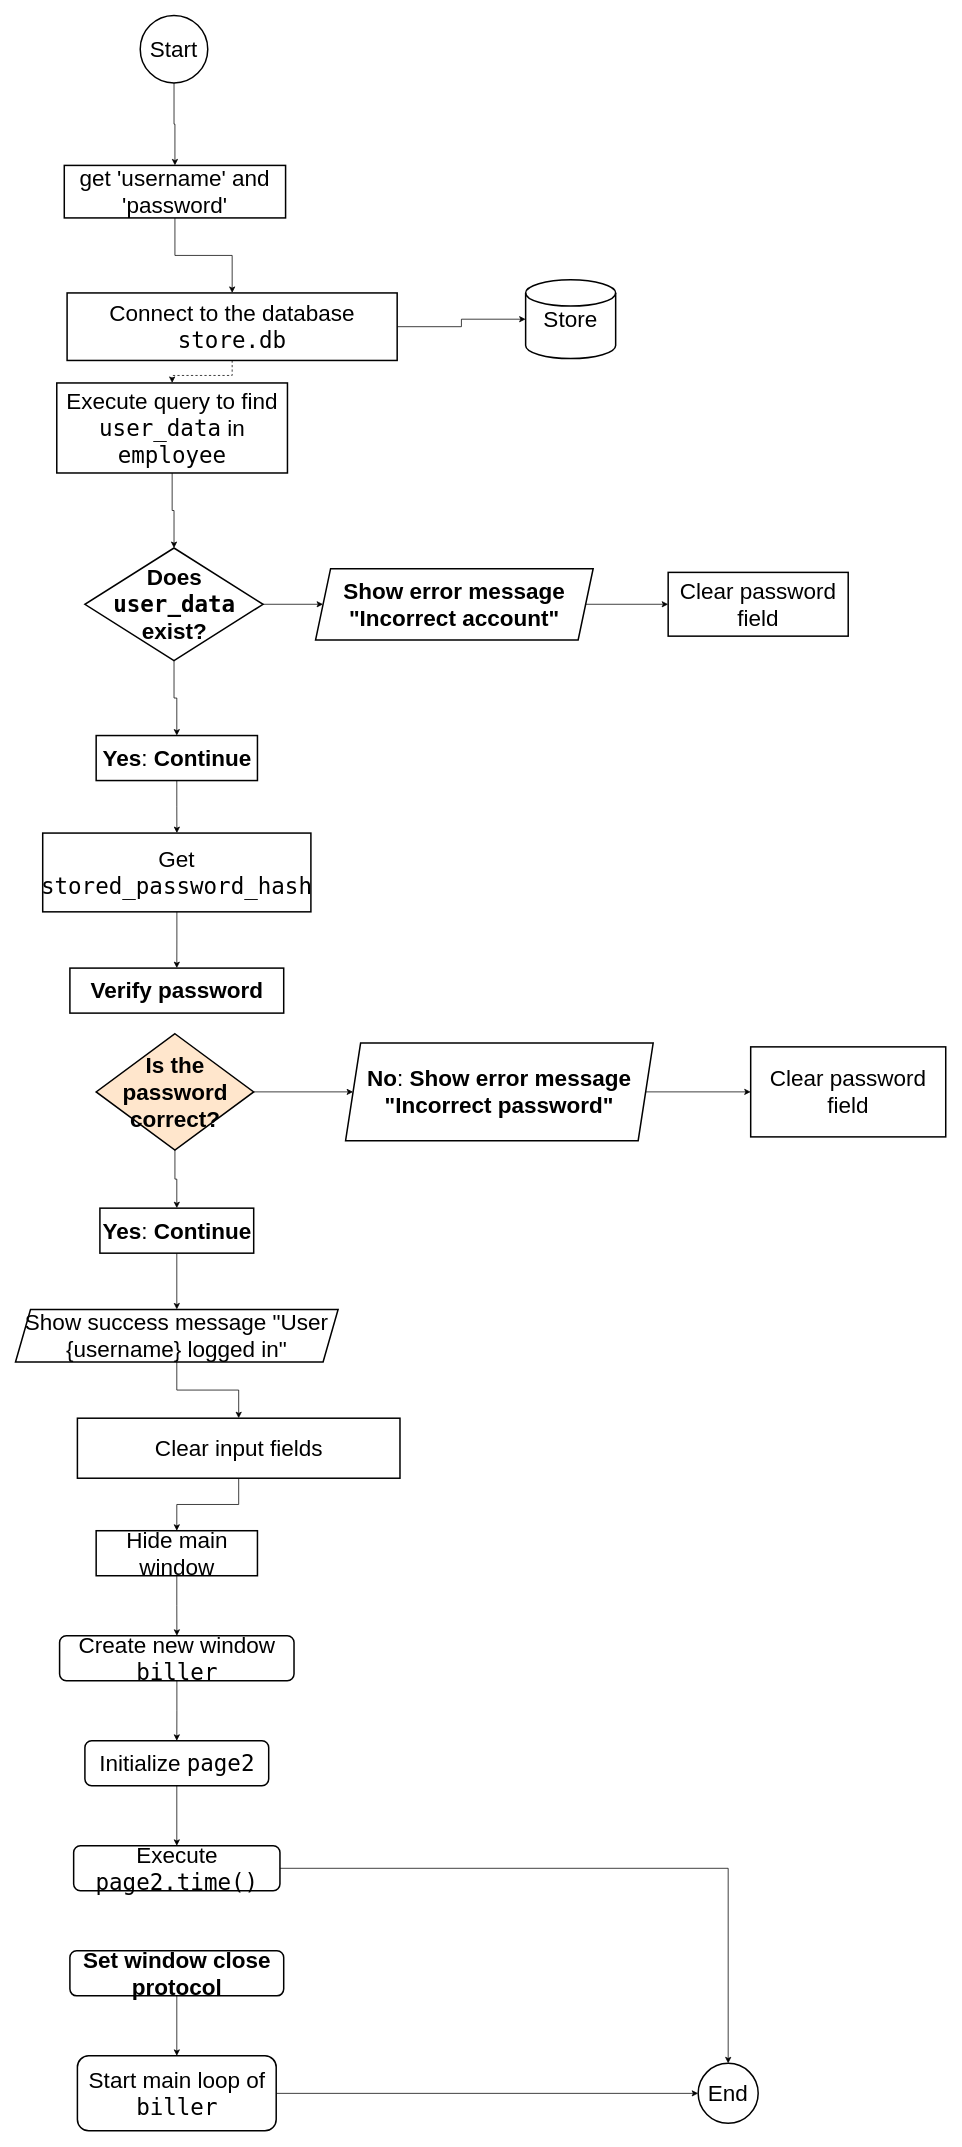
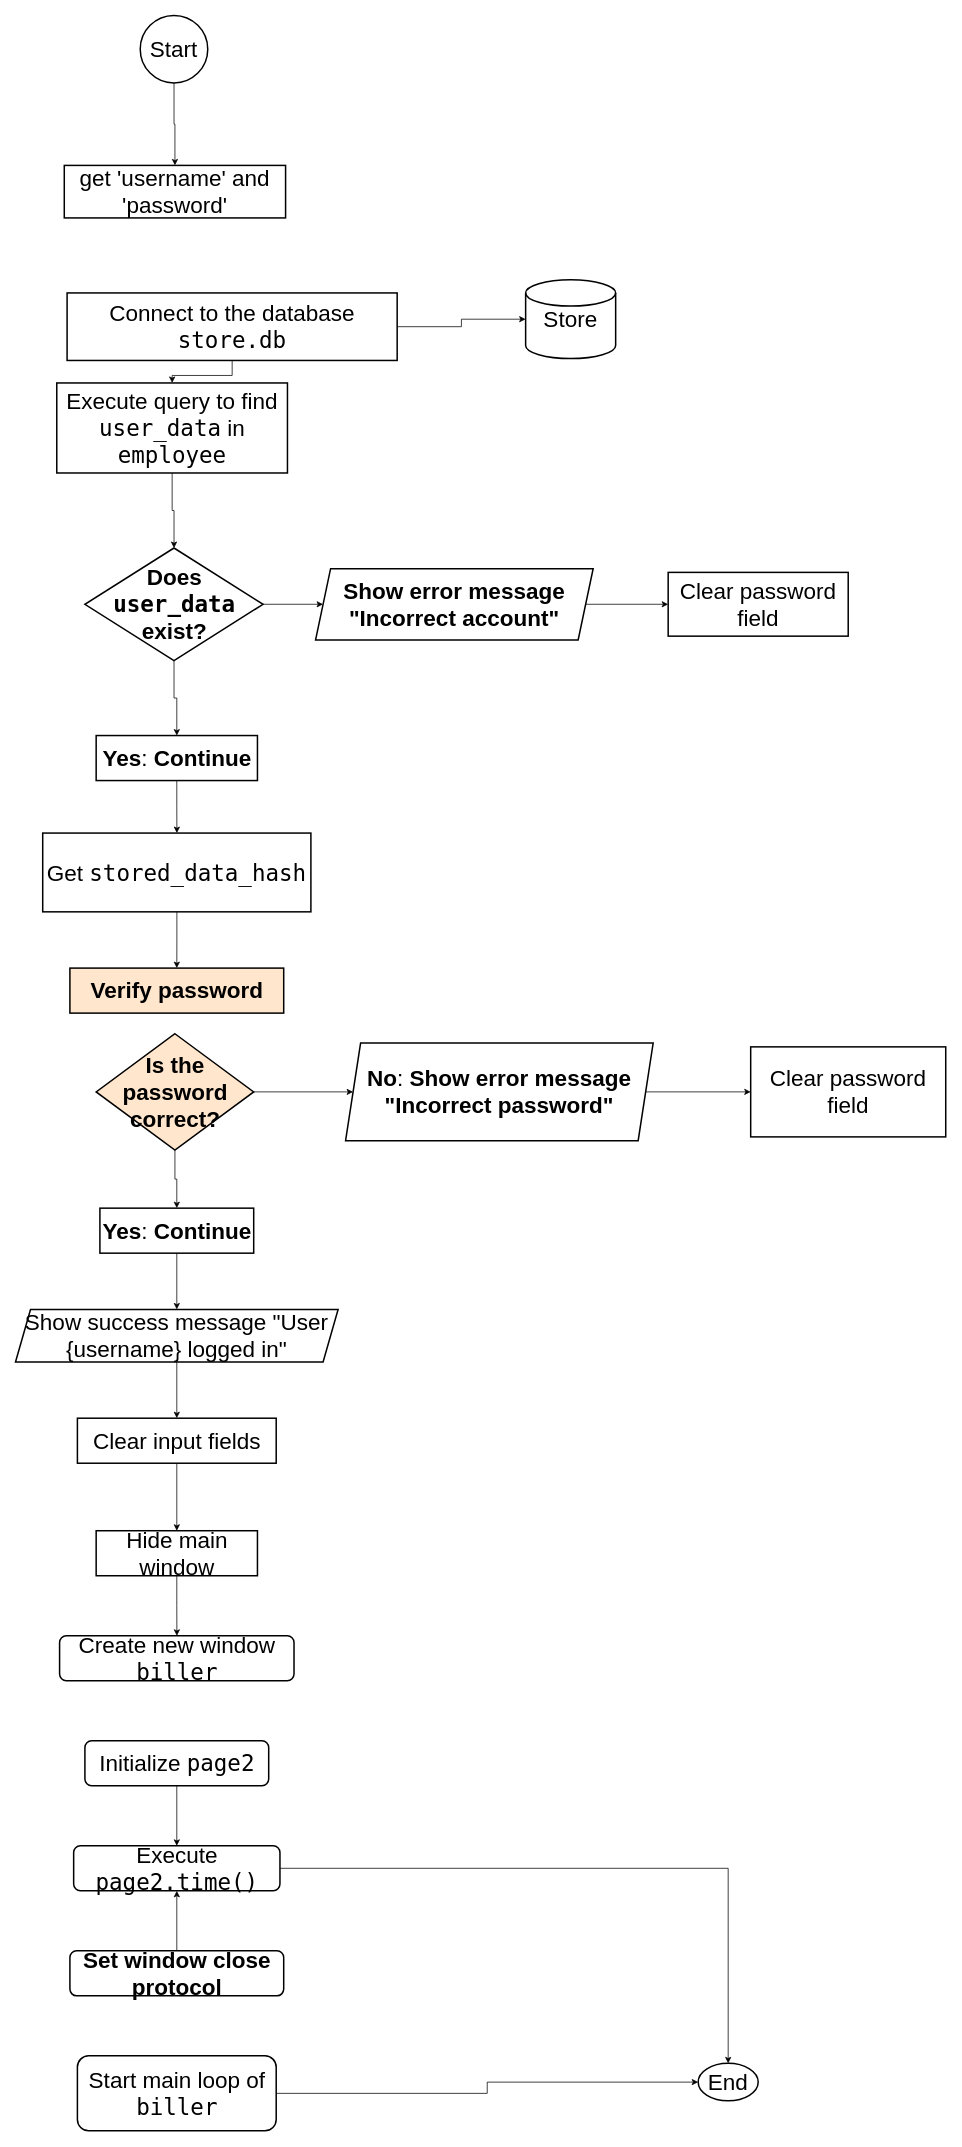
edge "get 'username' and 'password'" -> "Connect to the database store.db": removed
edge "Connect to the database store.db" -> "Execute query to find user_data in employee": style dashed -> solid
node "Get stored_password_hash": label "Get stored_password_hash" -> "Get stored_data_hash"
node "Verify password": fillcolor #ffffff -> #ffe6cc
node "Clear input fields": size 323x60 -> 199x45
edge "Create new window biller" -> "Initialize page2": removed
edge "Set window close protocol" -> "Start main loop of biller": now "Set window close protocol" -> "Execute page2.time()"
node "End": size 60x60 -> 60x38
